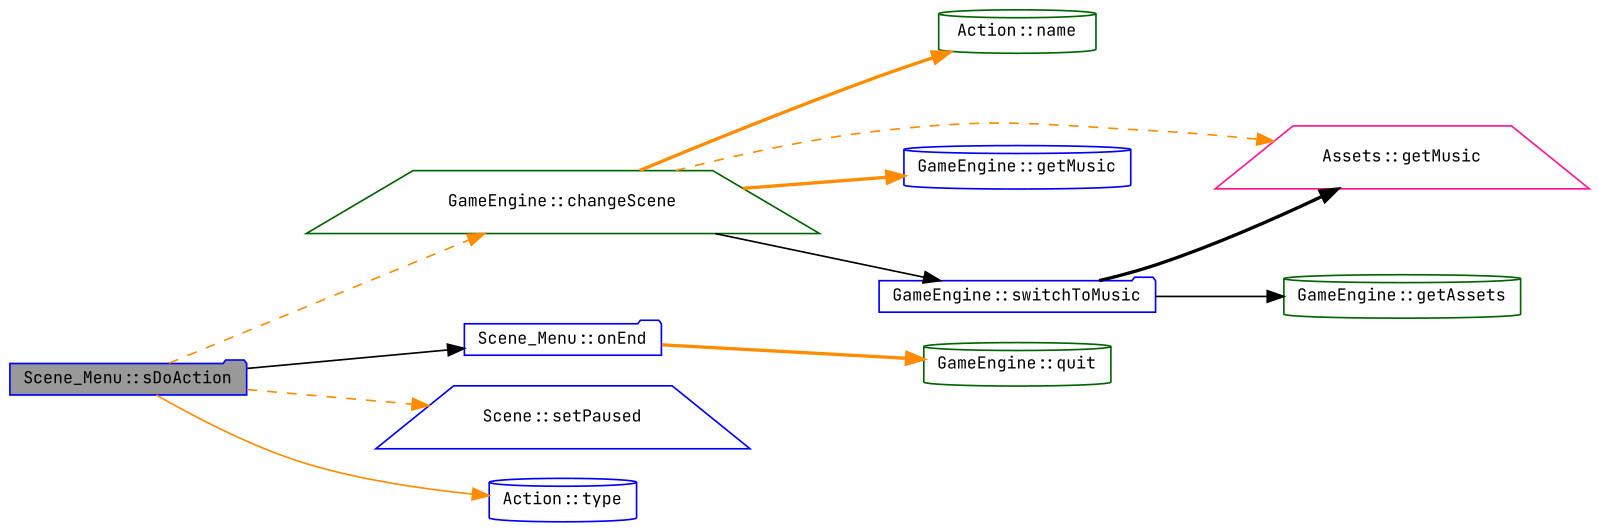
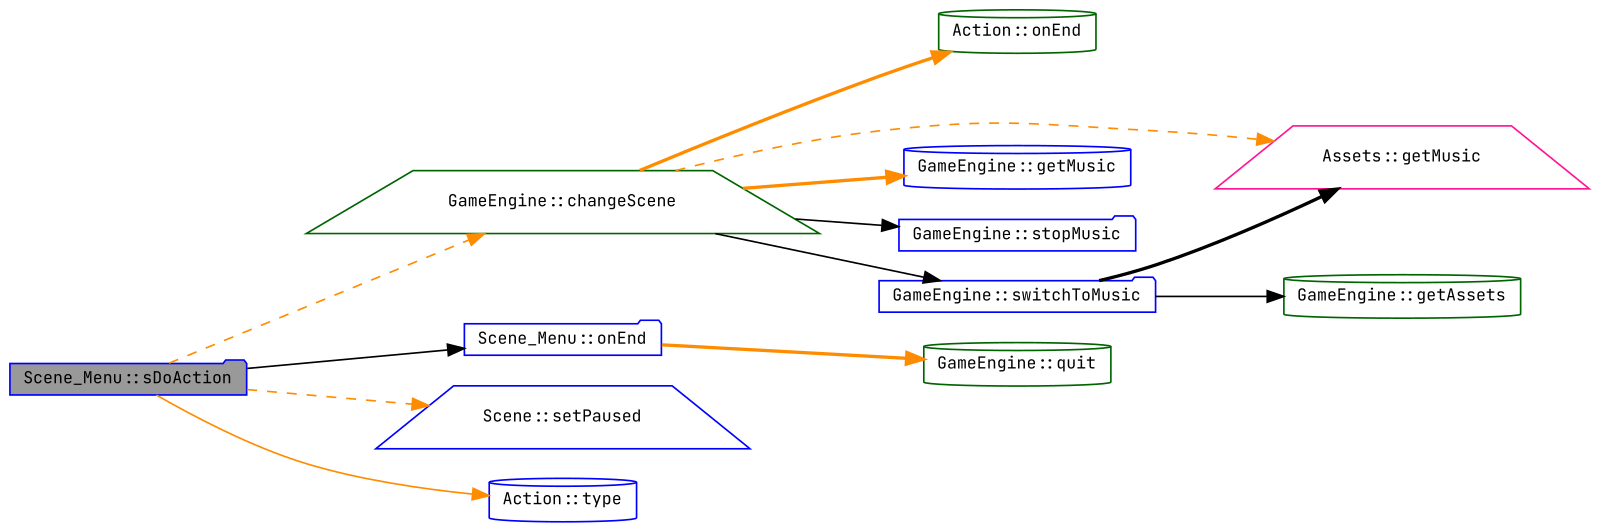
node "Action::name": label "Action::name" -> "Action::onEnd"
node "GameEngine::stopMusic": added
